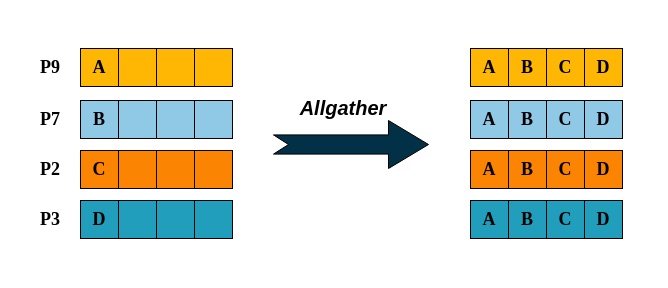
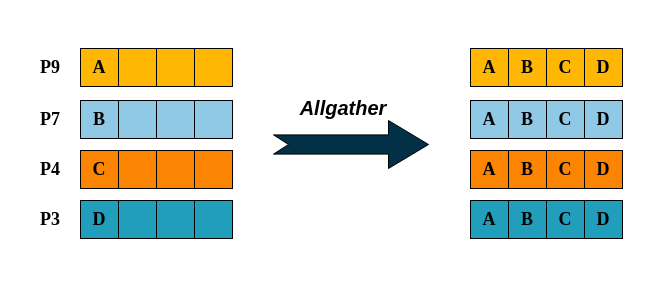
node "P2": label "P2" -> "P4"
